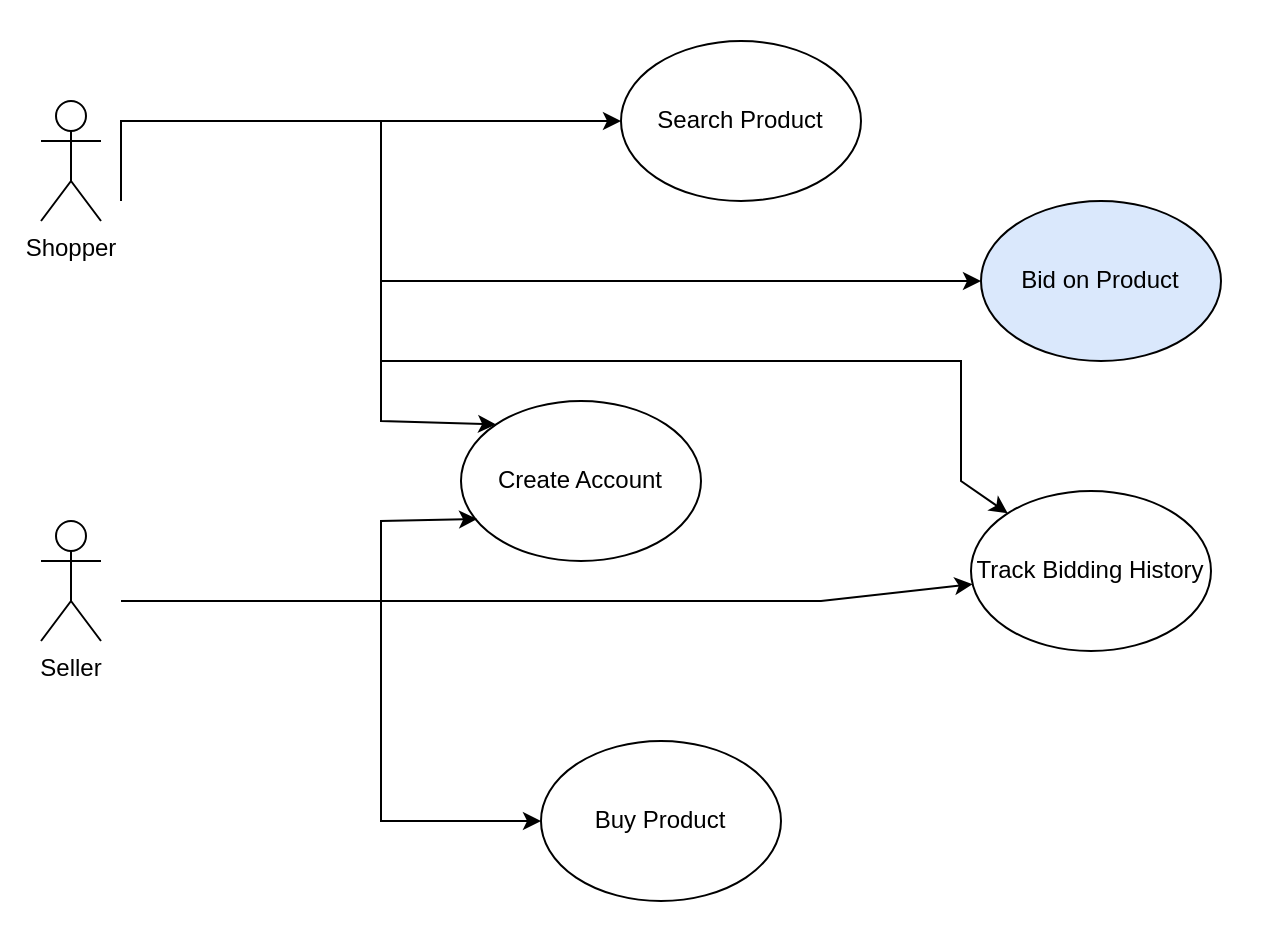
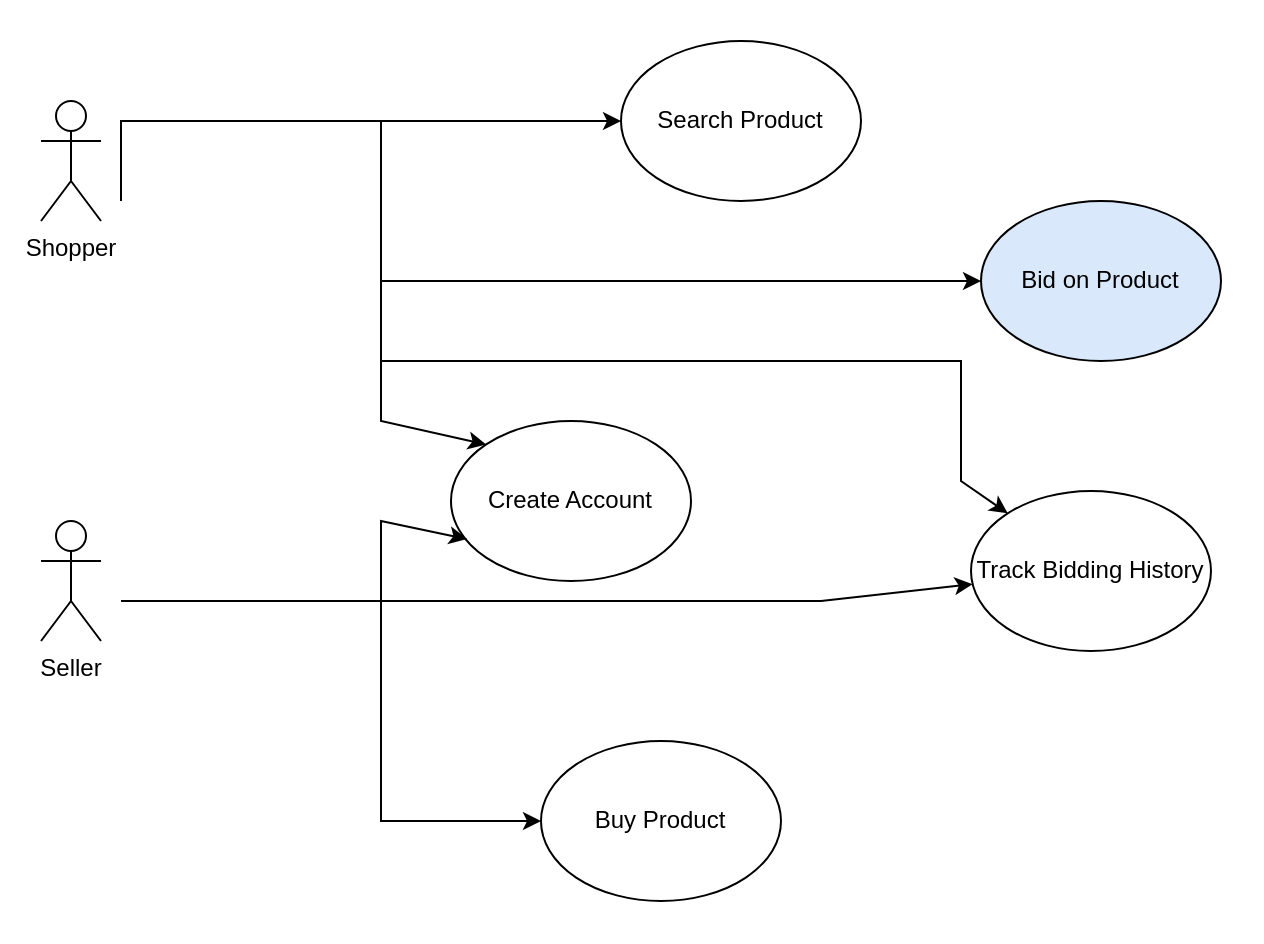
node "Create Account": moved (581, 481) -> (571, 501)
